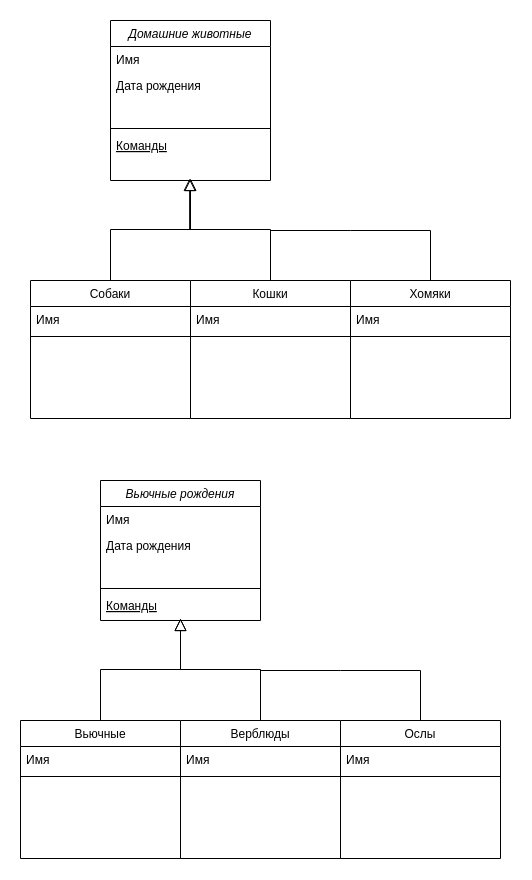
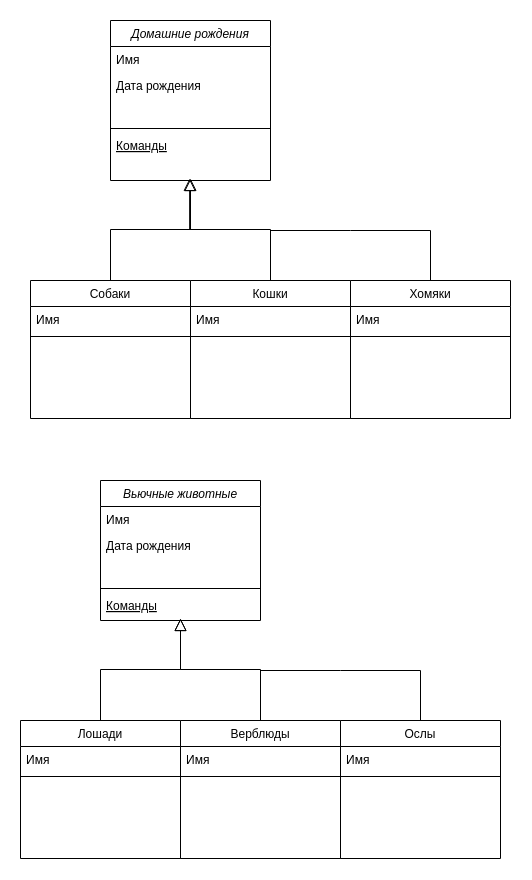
node "Домашние животные": label "Домашние животные" -> "Домашние рождения"
node "Вьючные рождения": label "Вьючные рождения" -> "Вьючные животные"
node "Вьючные": label "Вьючные" -> "Лошади"
